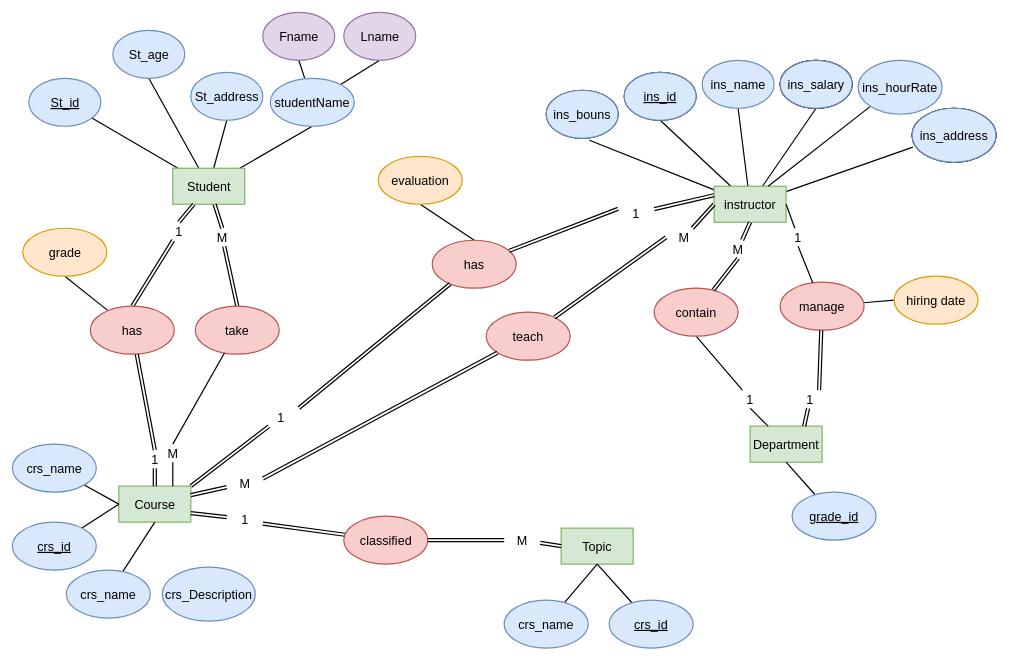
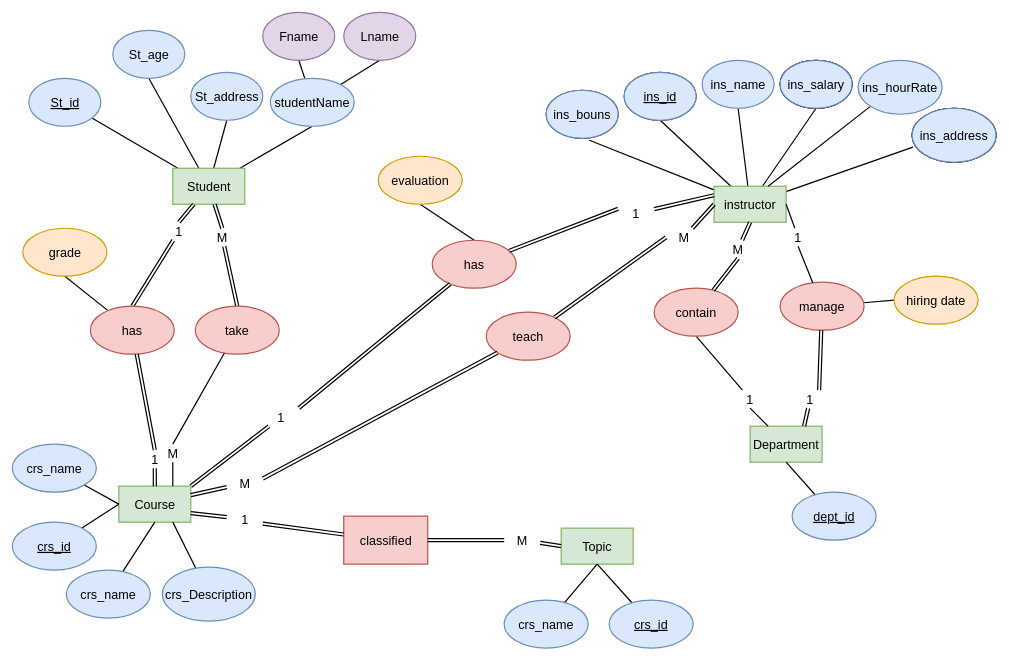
node "grade_id": label "grade_id" -> "dept_id"
node "classified": shape ellipse -> rectangle
edge "Course" -- "crs_Description": added
